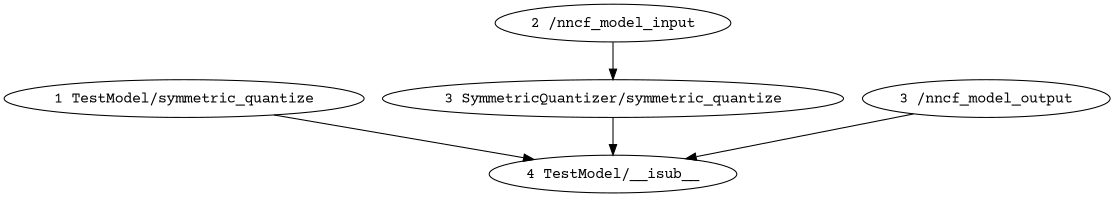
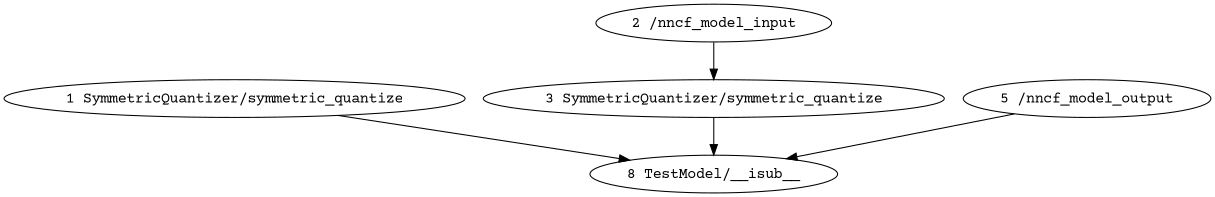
node "1 TestModel/symmetric_quantize": label "1 TestModel/symmetric_quantize" -> "1 SymmetricQuantizer/symmetric_quantize"
node "3 /nncf_model_output": label "3 /nncf_model_output" -> "5 /nncf_model_output"
node "4 TestModel/__isub__": label "4 TestModel/__isub__" -> "8 TestModel/__isub__"
